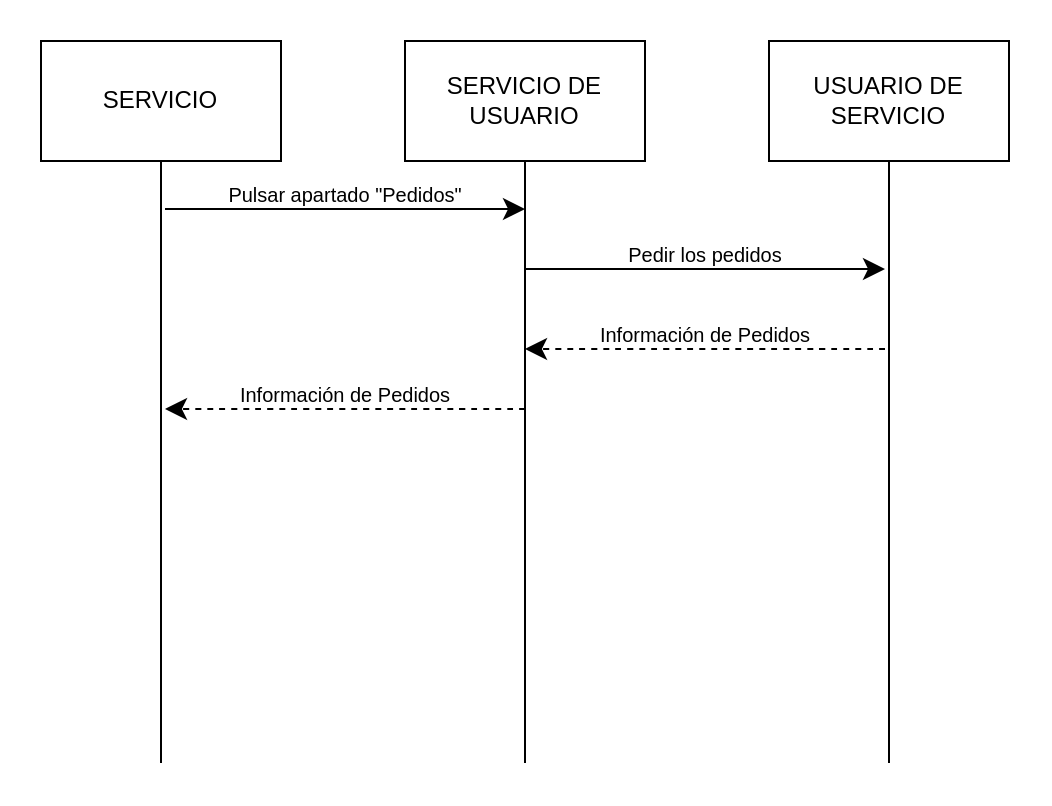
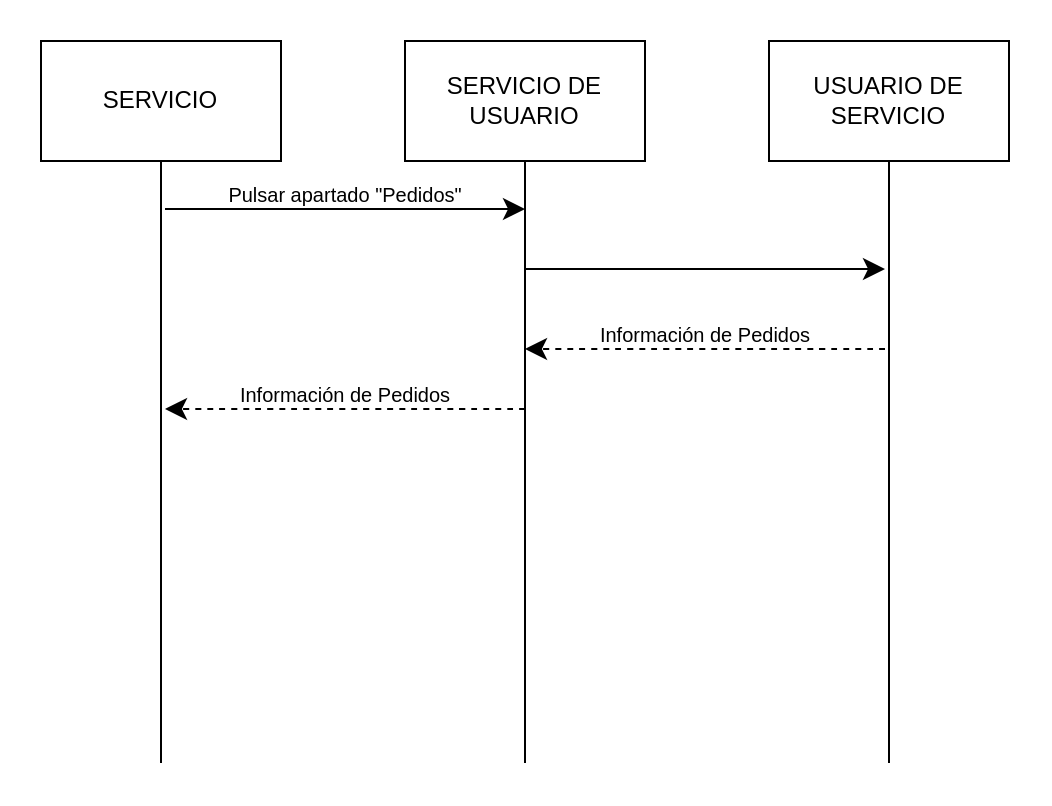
node "Pedir los pedidos": removed
